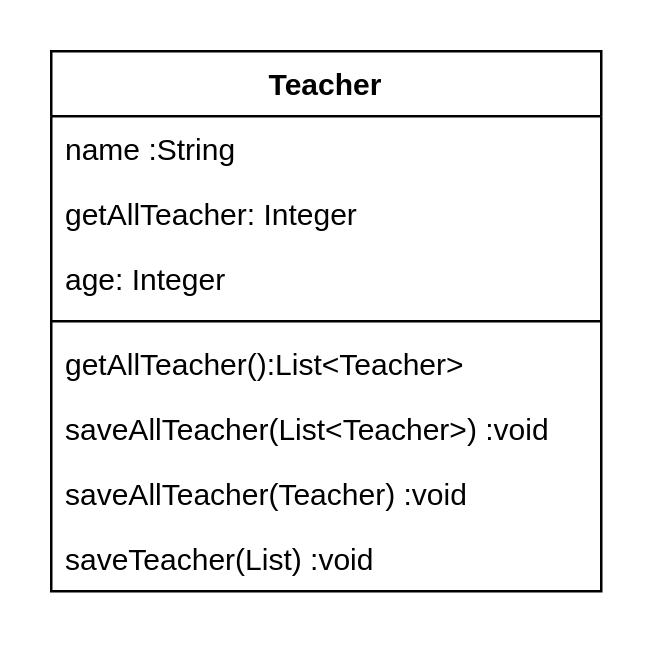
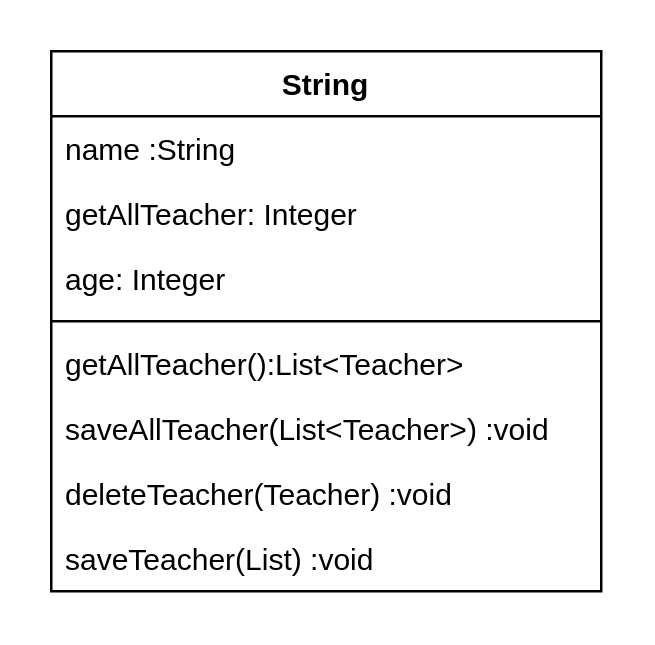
node "Teacher": label "Teacher" -> "String"
node "saveAllTeacher(Teacher) :void": label "saveAllTeacher(Teacher) :void" -> "deleteTeacher(Teacher) :void"
